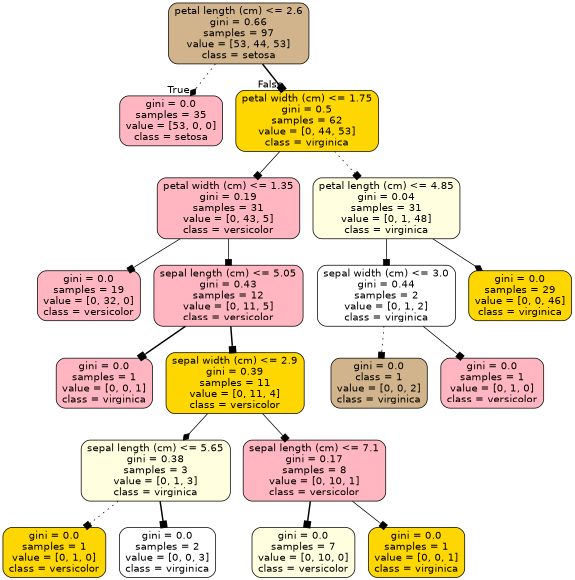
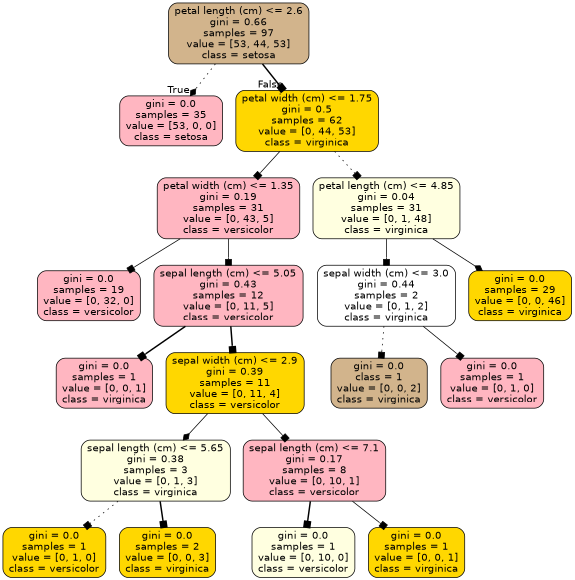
node "gini = 0.0 samples = 2 value = [0, 0, 3] class = virginica": fillcolor white -> gold
node "gini = 0.0 samples = 7 value = [0, 10, 0] class = versicolor": label "gini = 0.0 samples = 7 value = [0, 10, 0] class = versicolor" -> "gini = 0.0 samples = 1 value = [0, 10, 0] class = versicolor"
